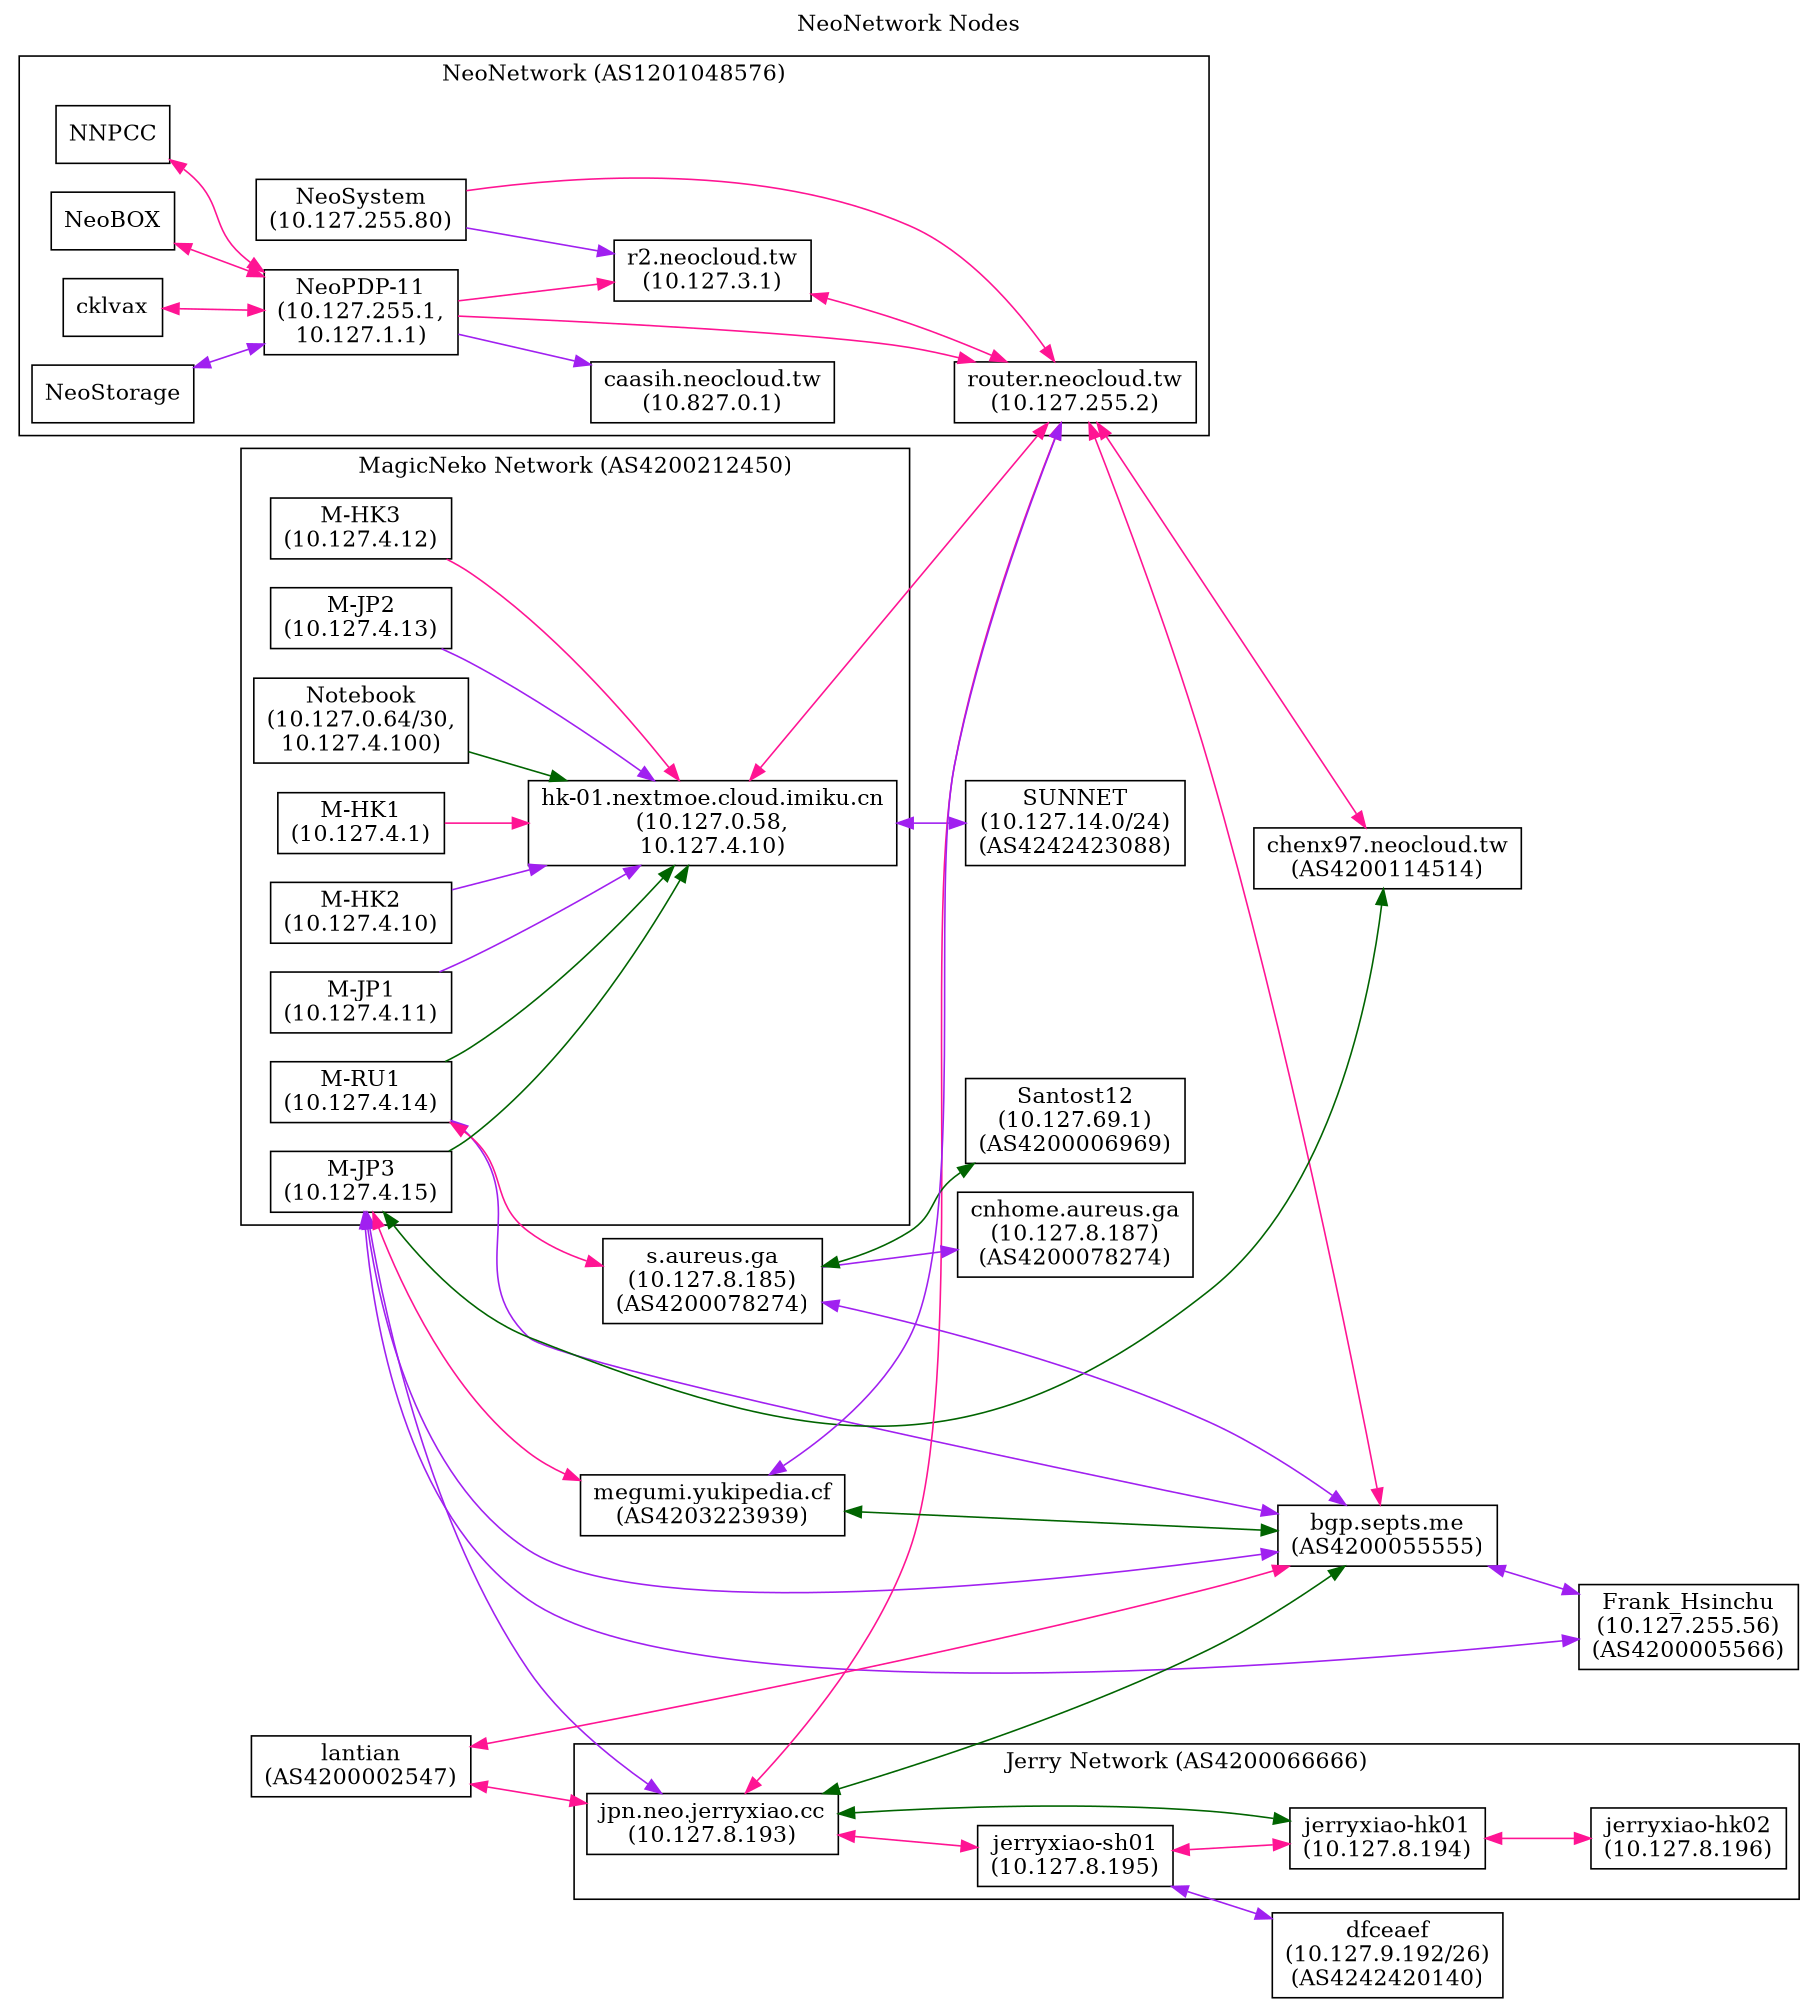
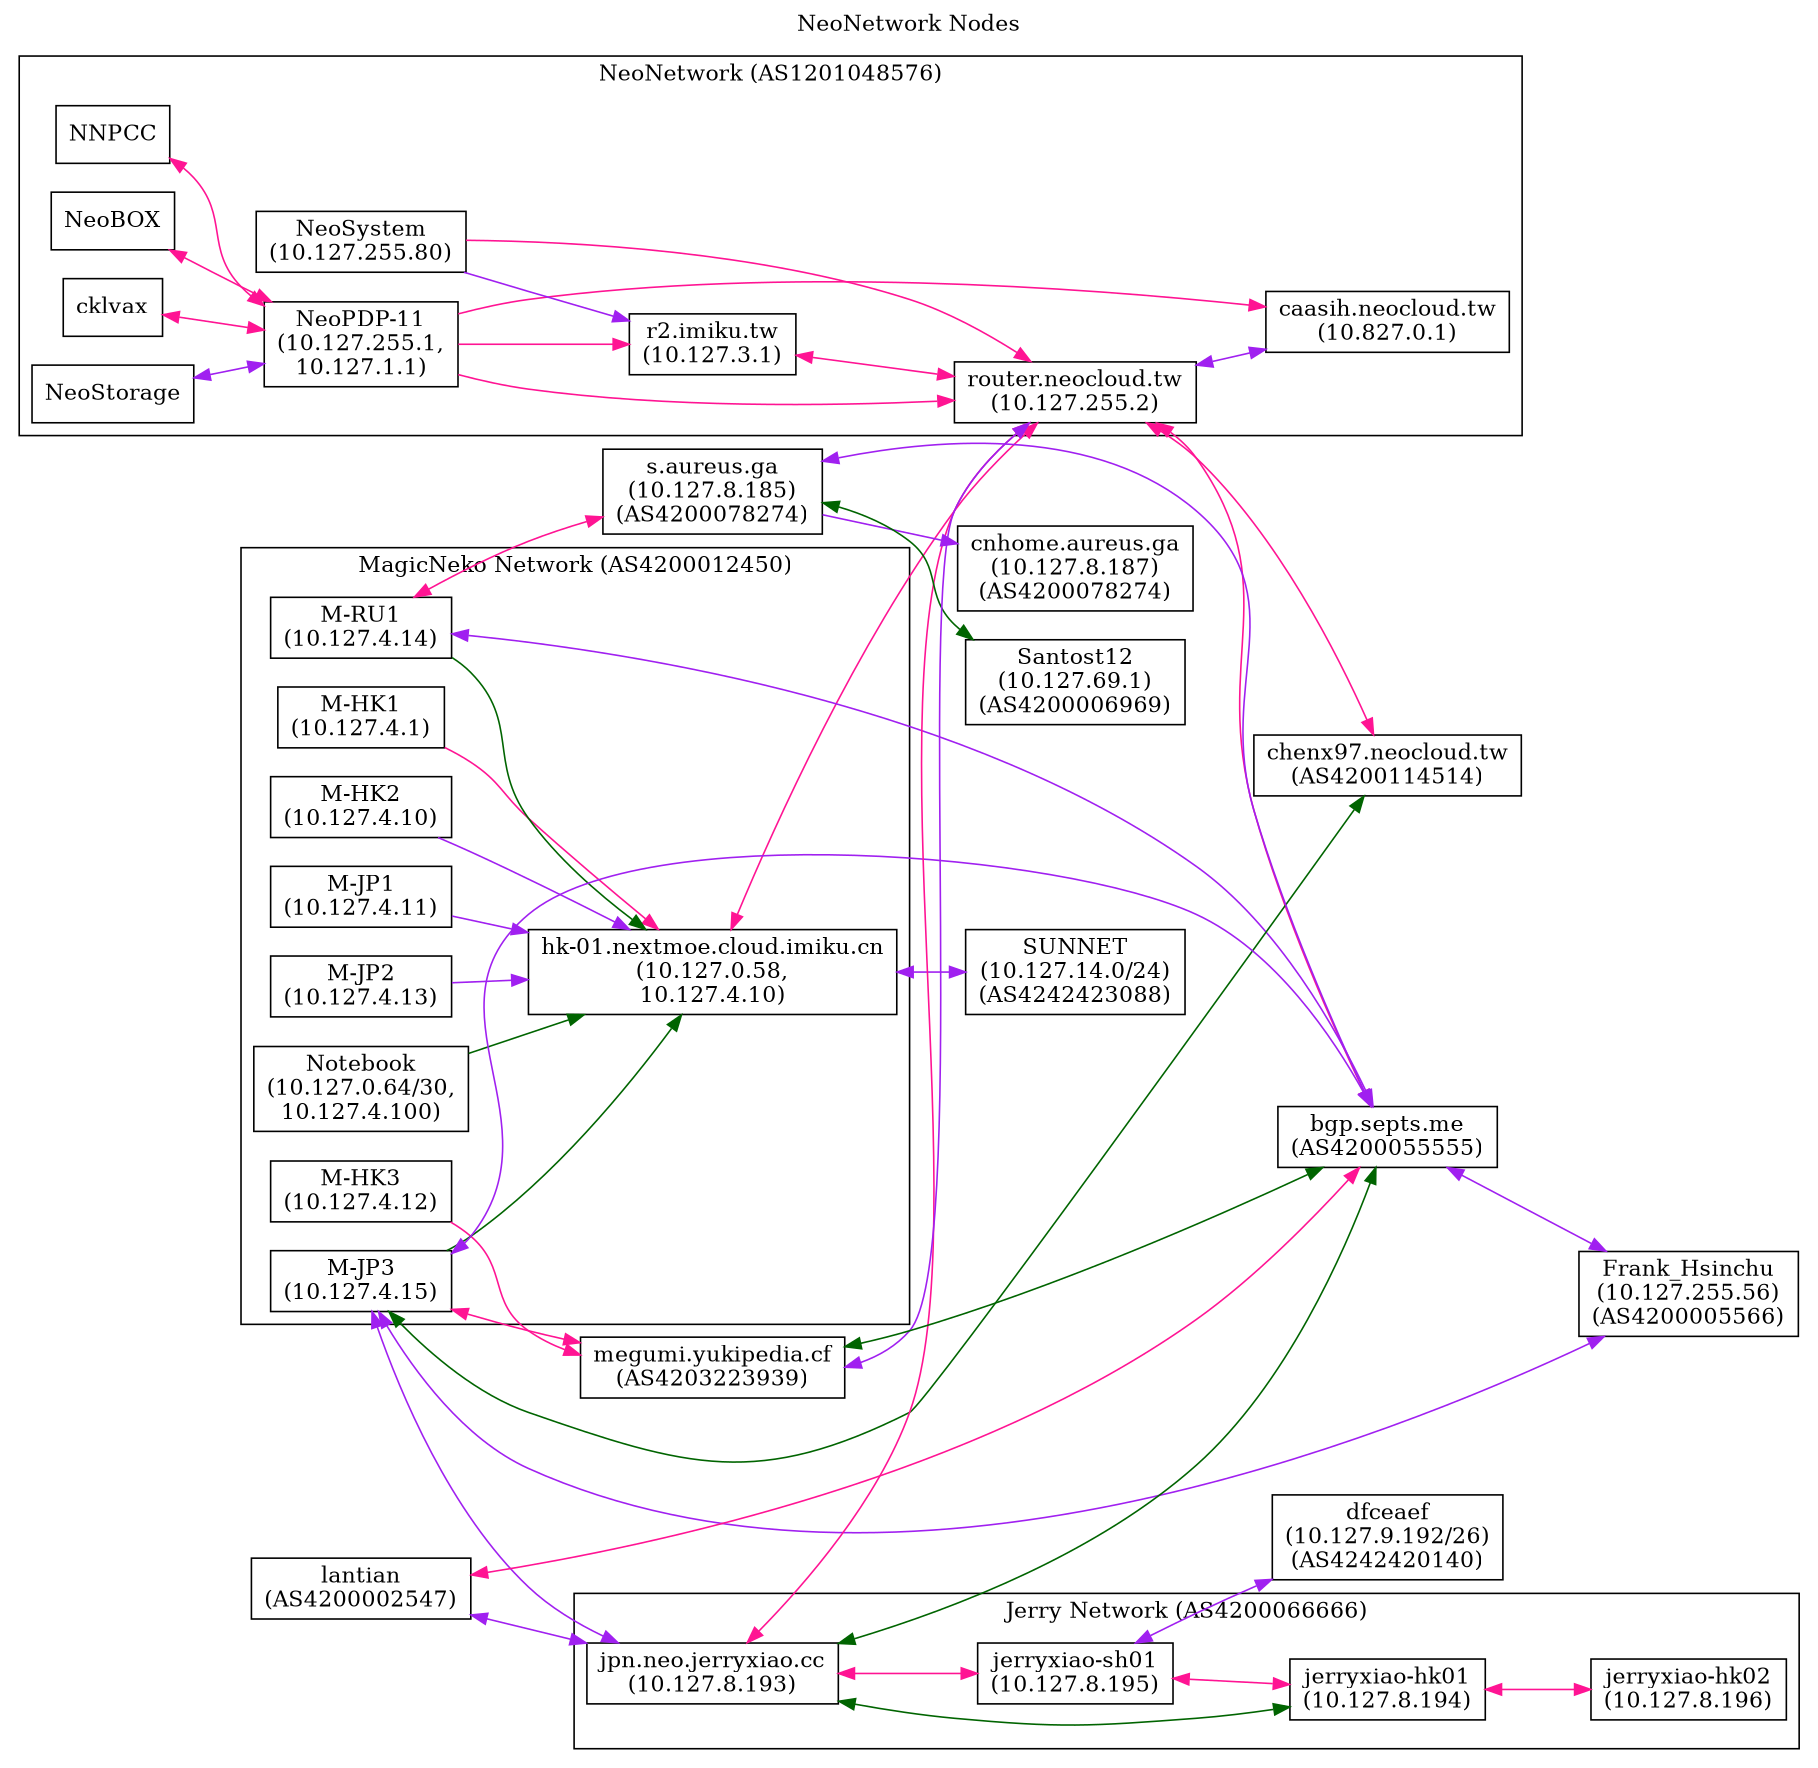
node "r2.neocloud.tw (10.127.3.1)": label "r2.neocloud.tw (10.127.3.1)" -> "r2.imiku.tw (10.127.3.1)"
edge "NeoPDP-11 (10.127.255.1, 10.127.1.1)" -> "caasih.neocloud.tw (10.827.0.1)": color purple -> deeppink
edge "caasih.neocloud.tw (10.827.0.1)" -- "router.neocloud.tw (10.127.255.2)": added
cluster "MagicNeko Network (AS4200212450)": label "MagicNeko Network (AS4200212450)" -> "MagicNeko Network (AS4200012450)"
edge "M-HK3 (10.127.4.12)" -> "hk-01.nextmoe.cloud.imiku.cn (10.127.0.58, 10.127.4.10)": now "M-HK3 (10.127.4.12)" -> "megumi.yukipedia.cf (AS4203223939)"
edge "lantian (AS4200002547)" -- "jpn.neo.jerryxiao.cc (10.127.8.193)": color deeppink -> purple
